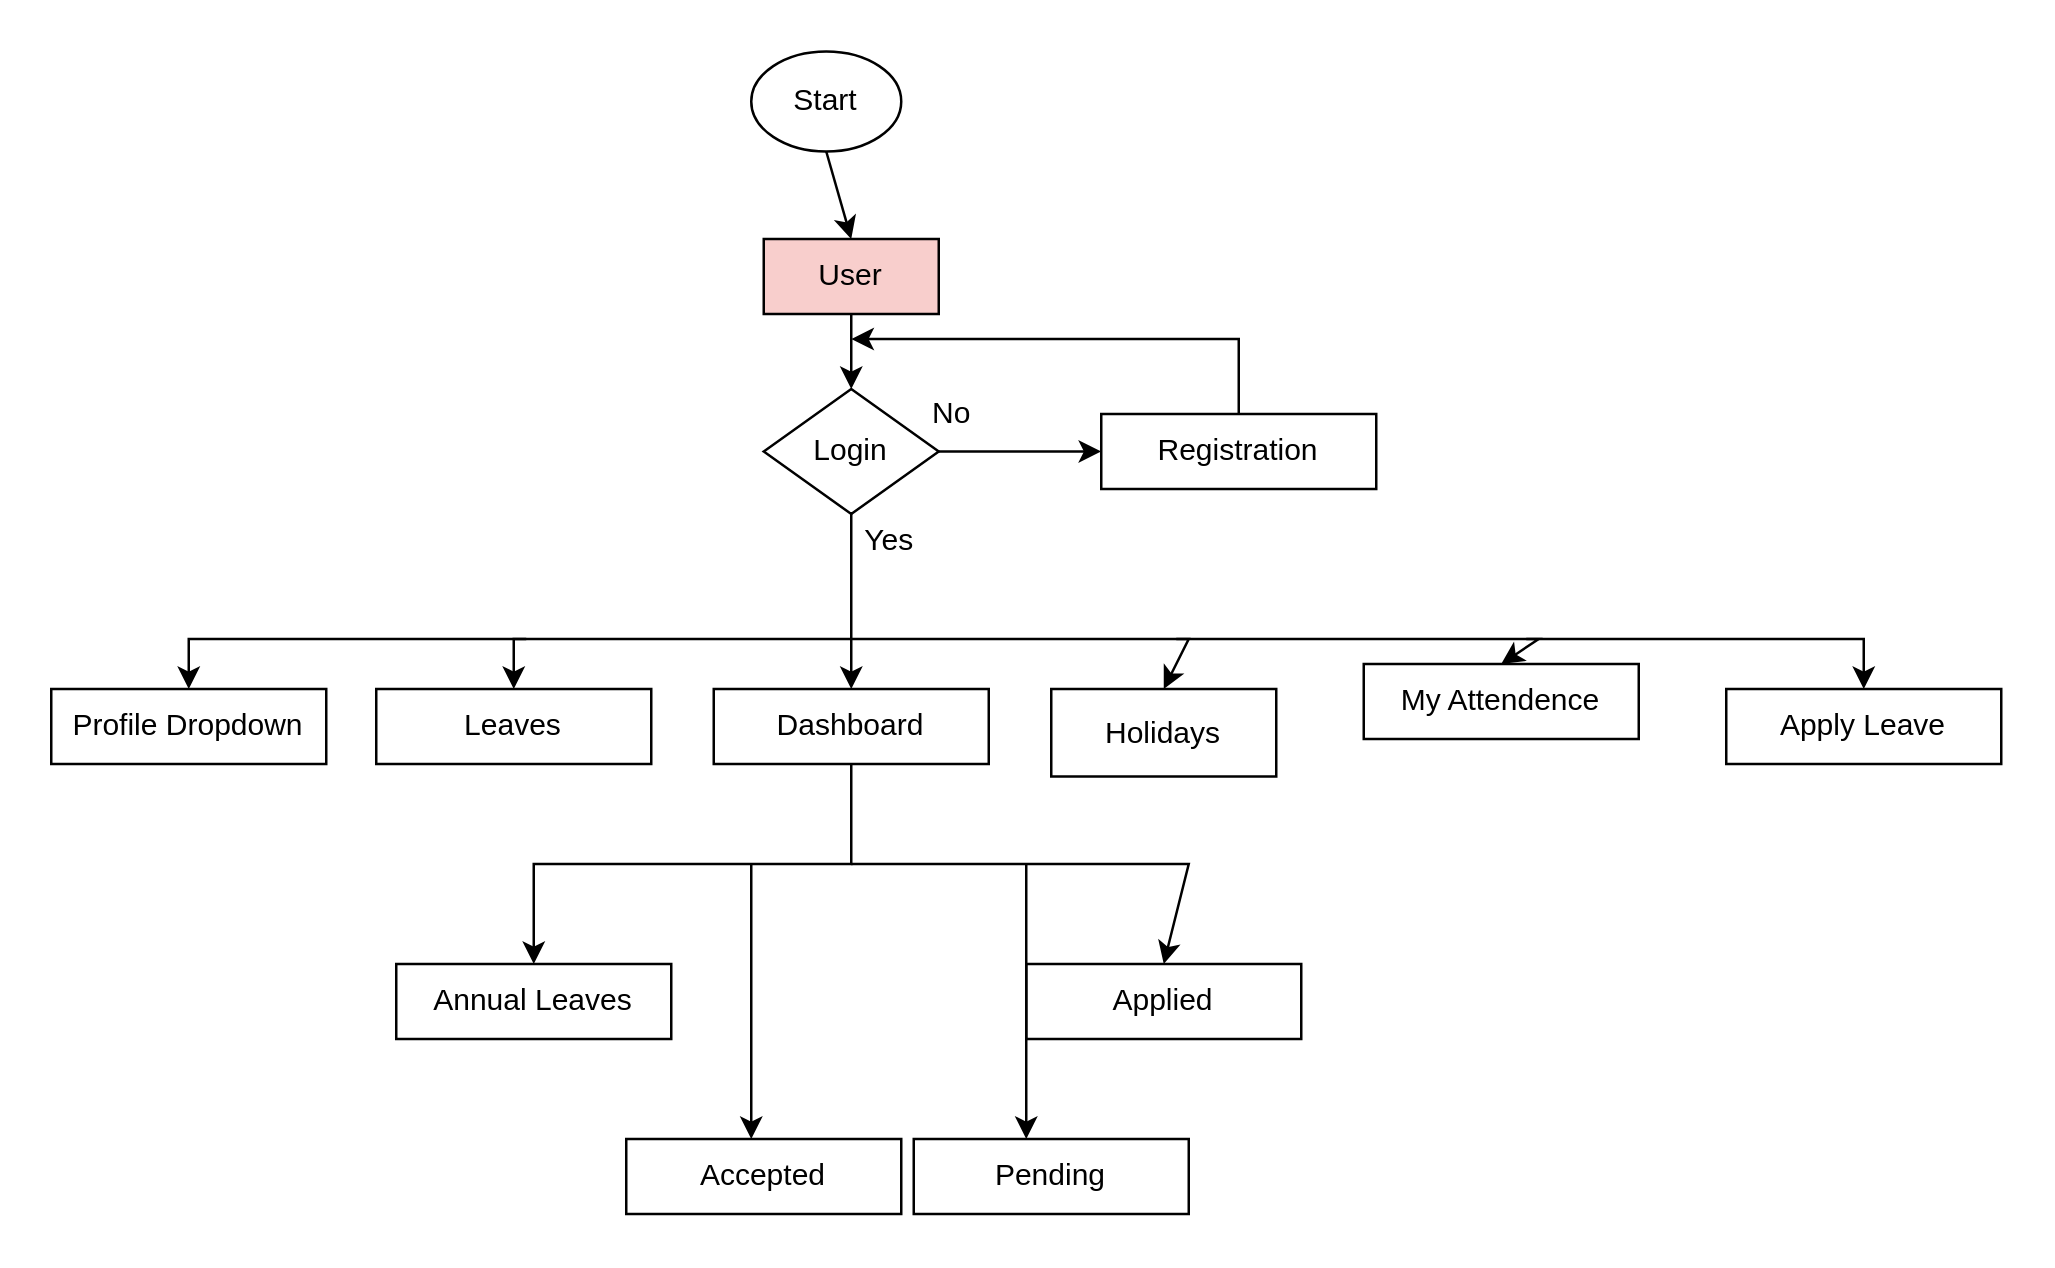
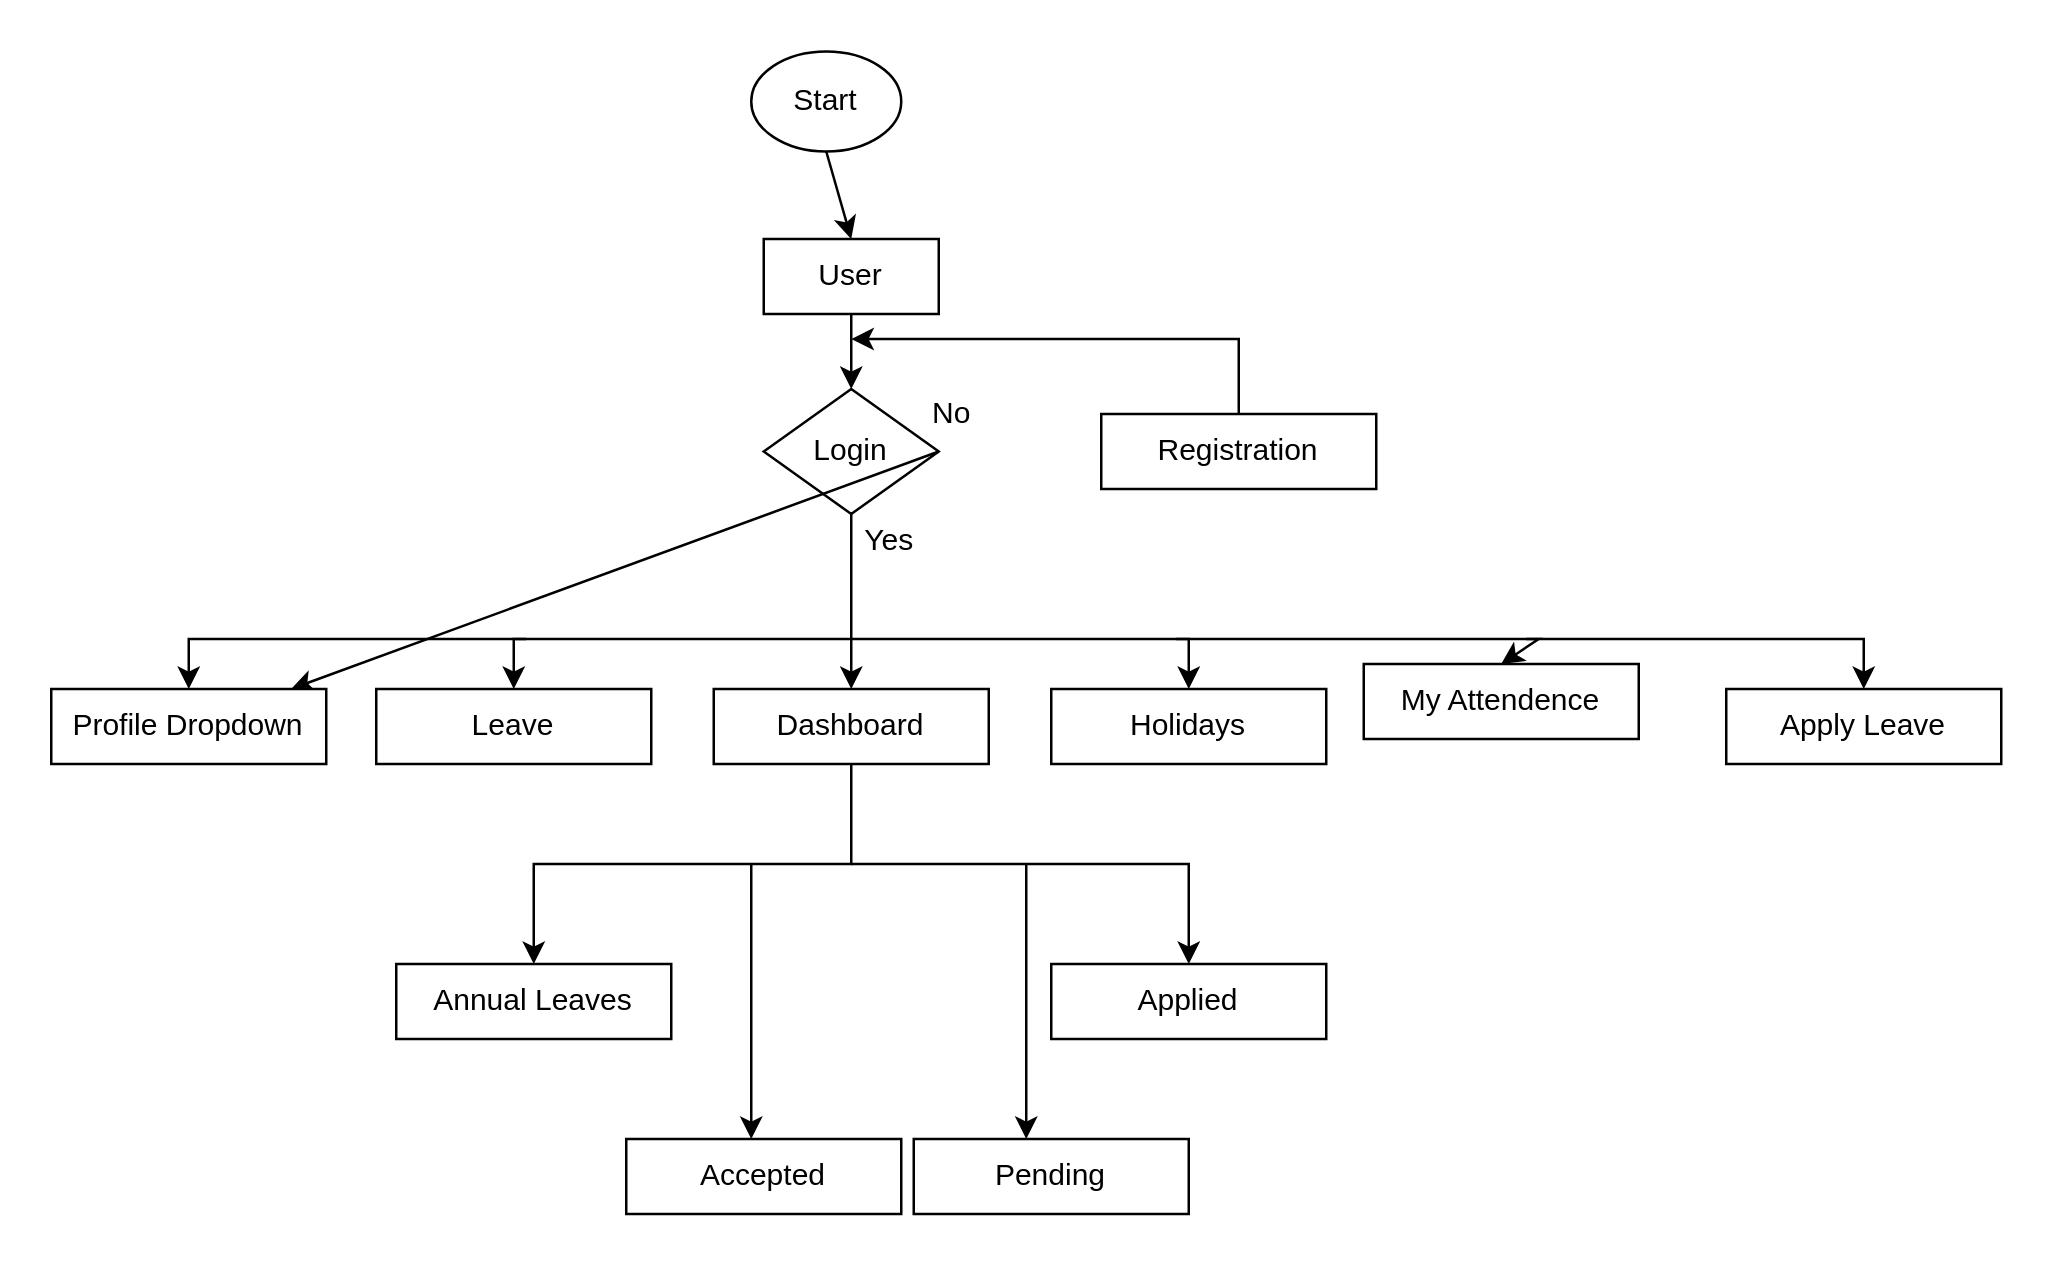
node "User": fillcolor #f8cecc -> #ffffff
edge "Login" -> "Registration": now "Login" -> "Profile Dropdown"
node "Leaves": label "Leaves" -> "Leave"
node "Holidays": size 225x88 -> 275x75
node "Applied": moved (1164, 1001) -> (1189, 1001)
